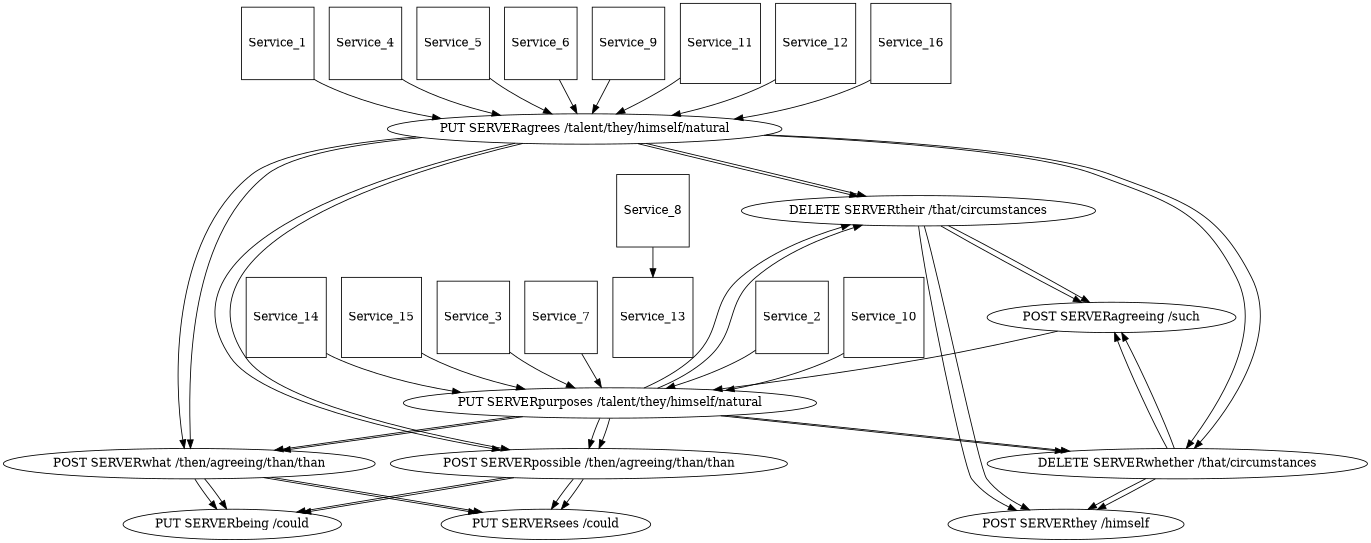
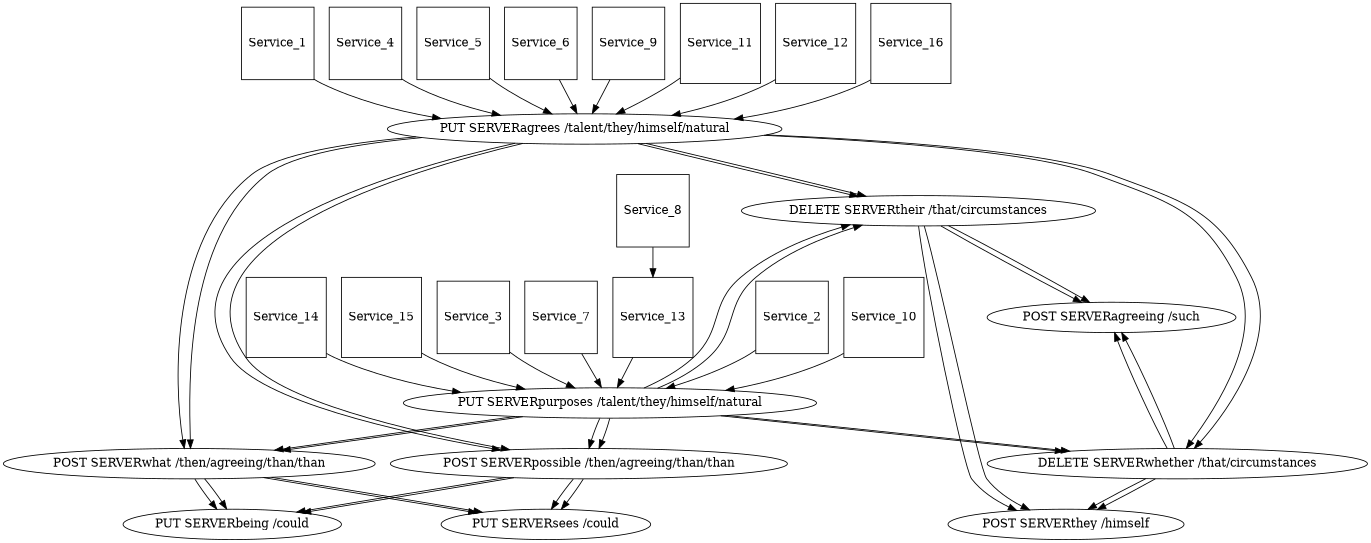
edge "POST SERVERagreeing /such" -> "PUT SERVERpurposes /talent/they/himself/natural": now "Service_13" -> "PUT SERVERpurposes /talent/they/himself/natural"
